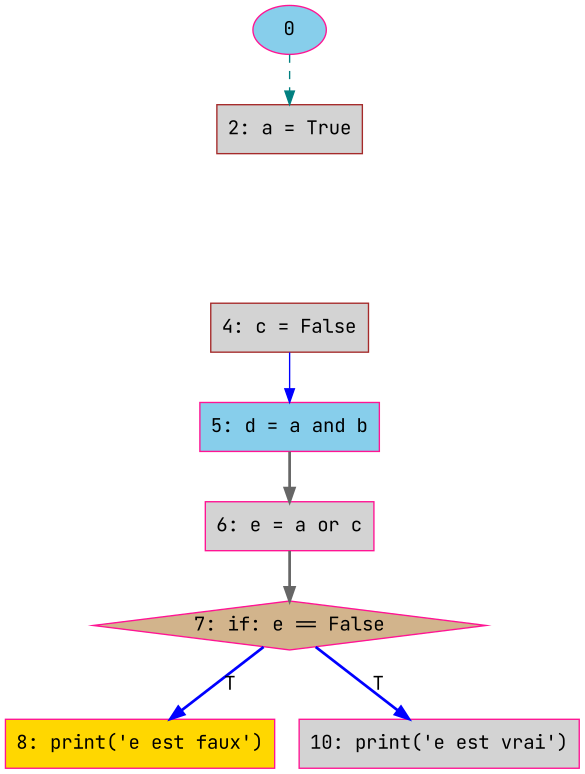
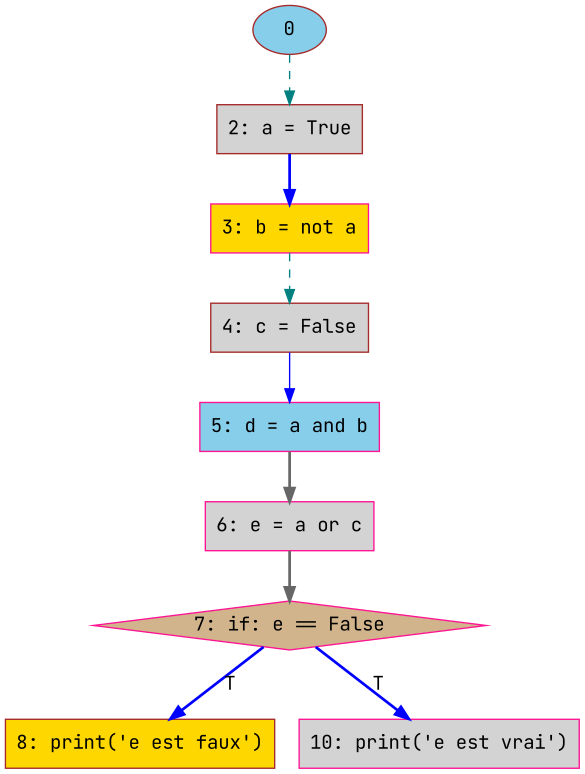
node "0": color deeppink -> brown
node "3: b = not a": added
node "8: print('e est faux')": color deeppink -> brown
